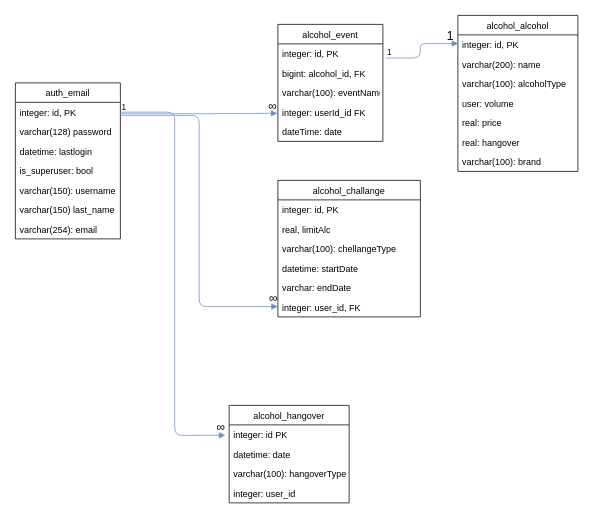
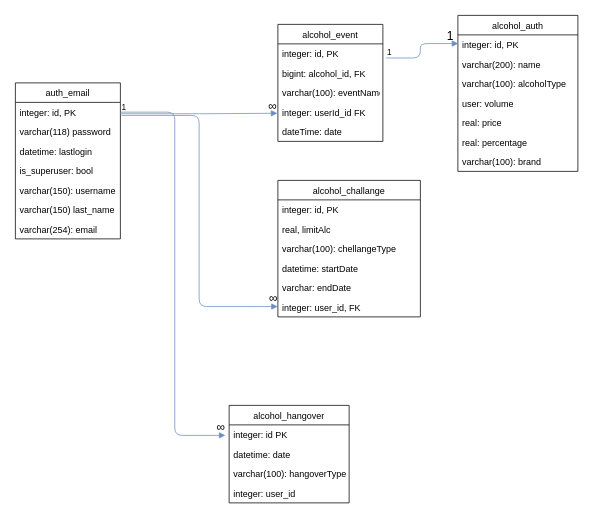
node "alcohol_alcohol": label "alcohol_alcohol" -> "alcohol_auth"
node "varchar(128) password": label "varchar(128) password" -> "varchar(118) password"
node "real: hangover": label "real: hangover" -> "real: percentage"
